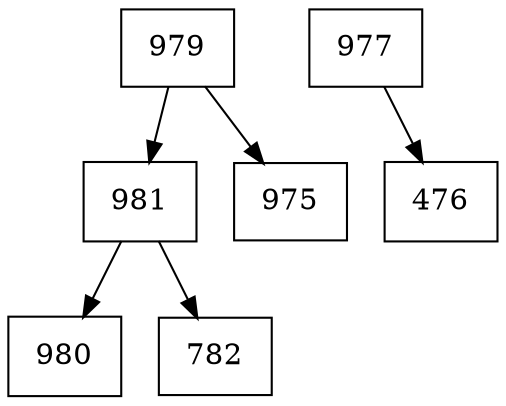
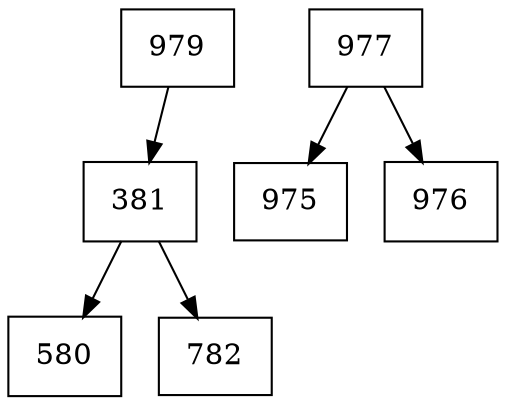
edge "979" -> "975": now "977" -> "975"
node "981": label "981" -> "381"
node "476": label "476" -> "976"
node "980": label "980" -> "580"
